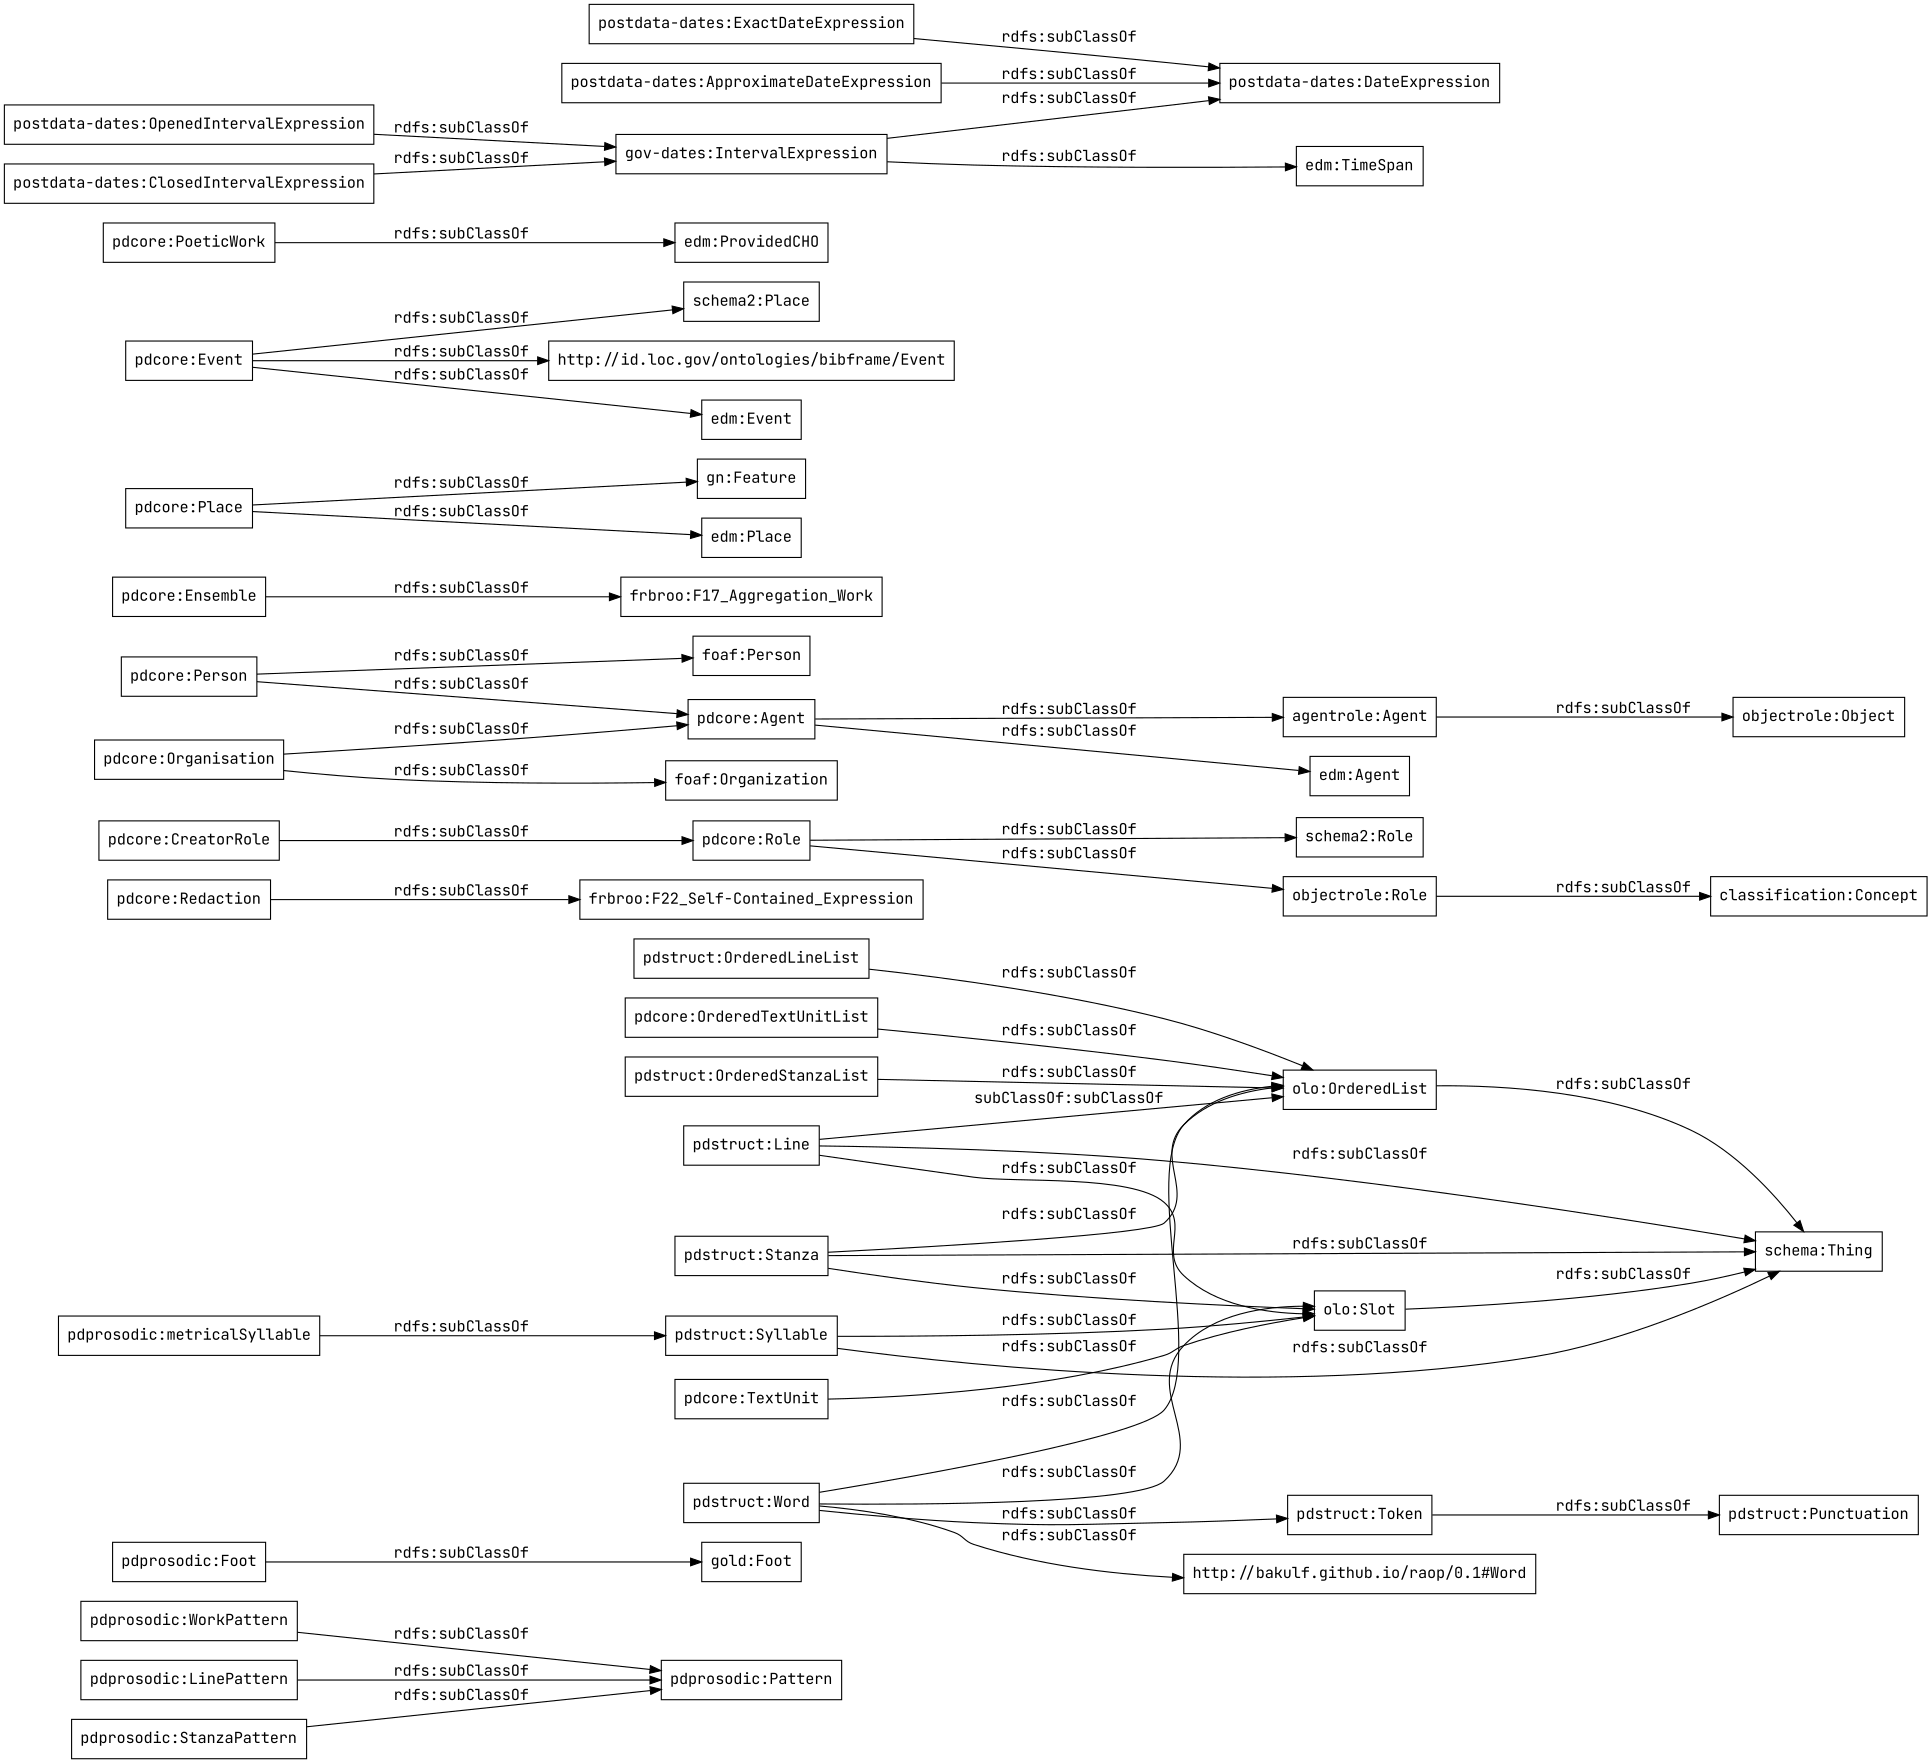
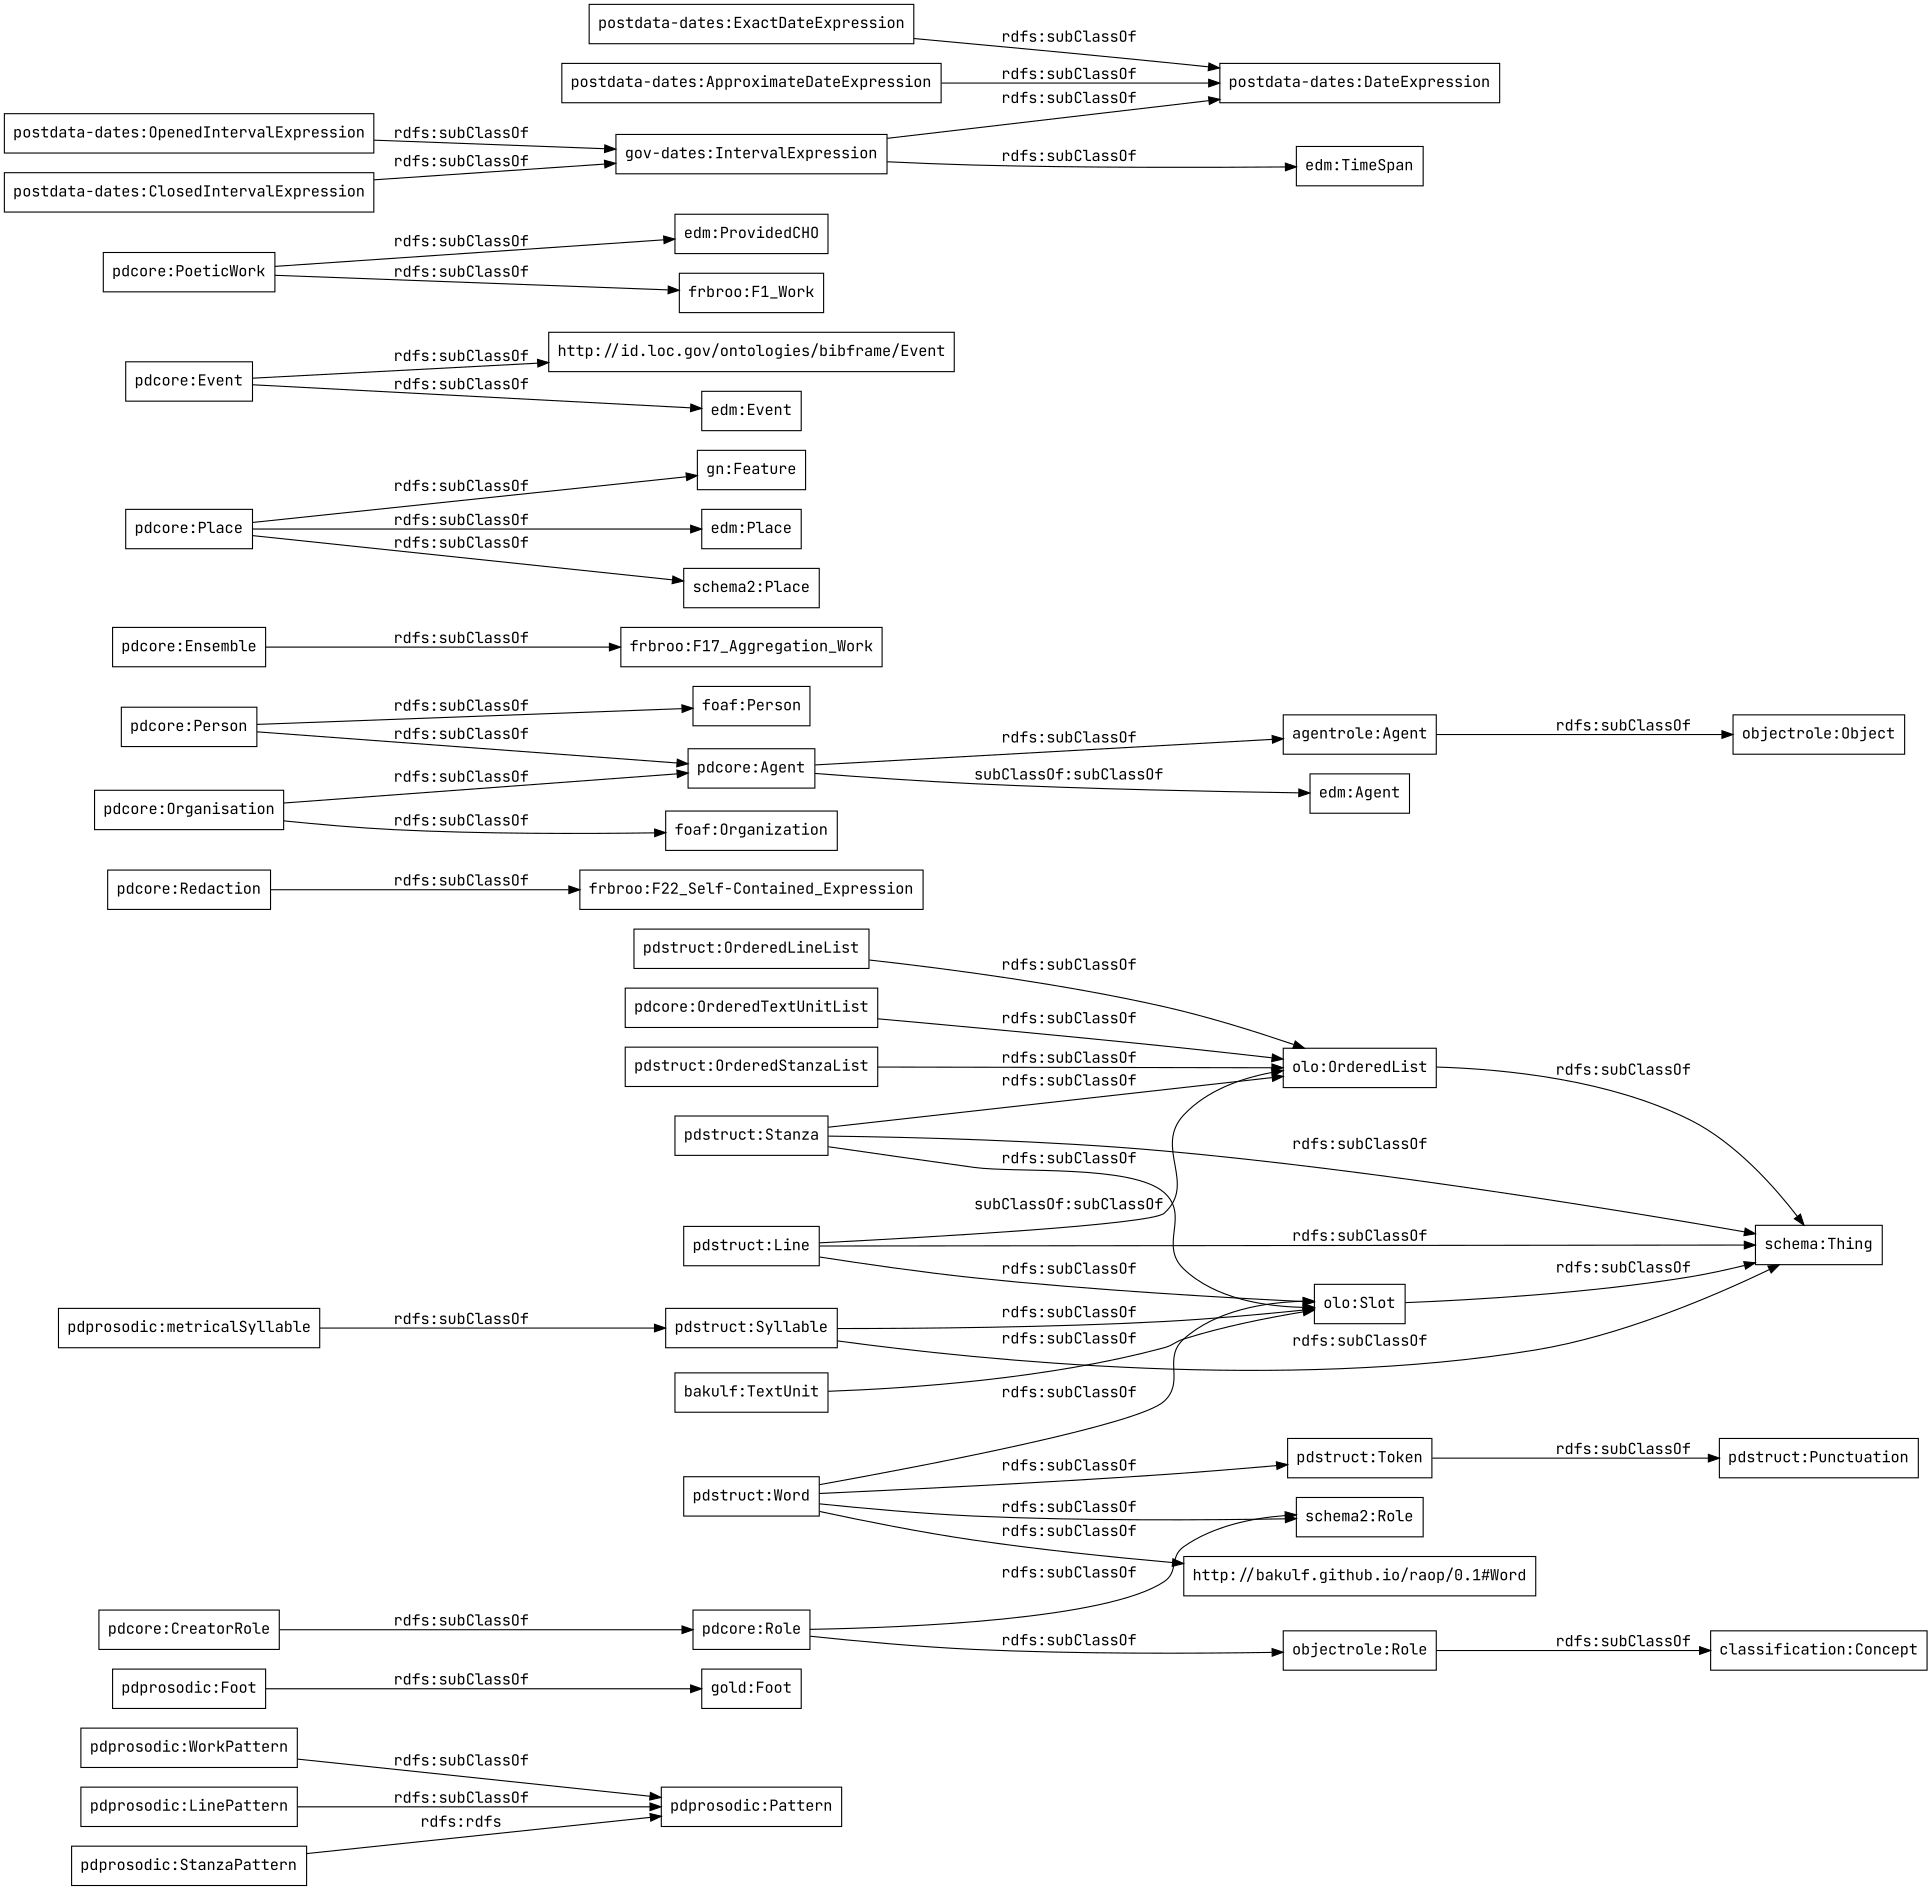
node "frbroo:F1_Work": added
edge "pdcore:Event" -> "schema2:Place": now "pdcore:Place" -> "schema2:Place"
edge "pdcore:Agent" -> "edm:Agent": label "rdfs:subClassOf" -> "subClassOf:subClassOf"
node "pdcore:TextUnit": label "pdcore:TextUnit" -> "bakulf:TextUnit"
edge "pdstruct:Word" -> "olo:OrderedList": now "pdstruct:Word" -> "schema2:Role"
edge "pdprosodic:StanzaPattern" -> "pdprosodic:Pattern": label "rdfs:subClassOf" -> "rdfs:rdfs"
